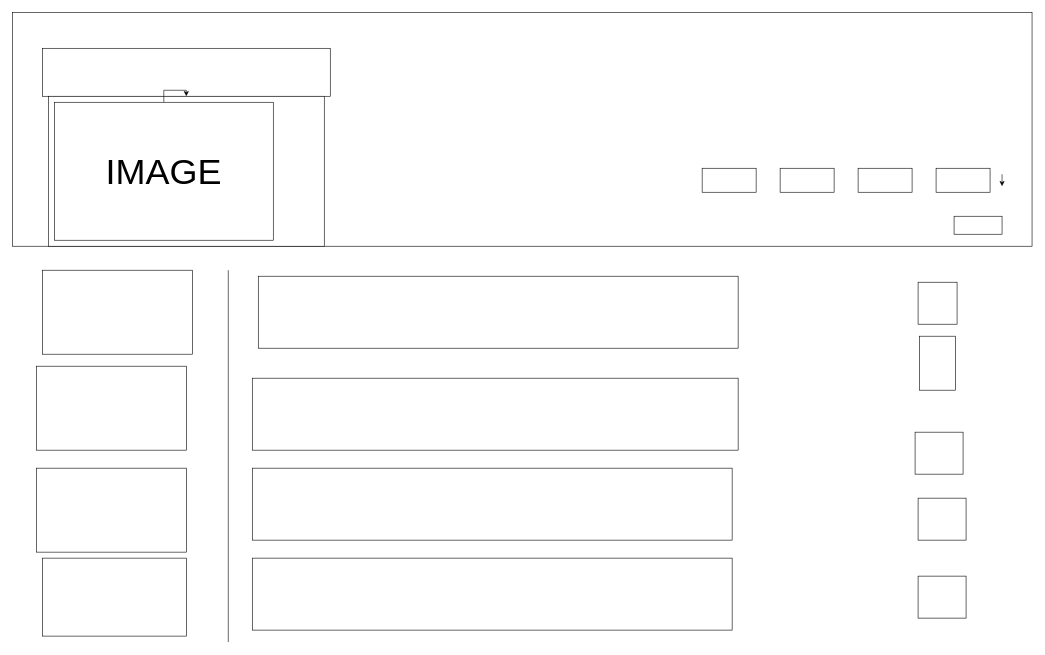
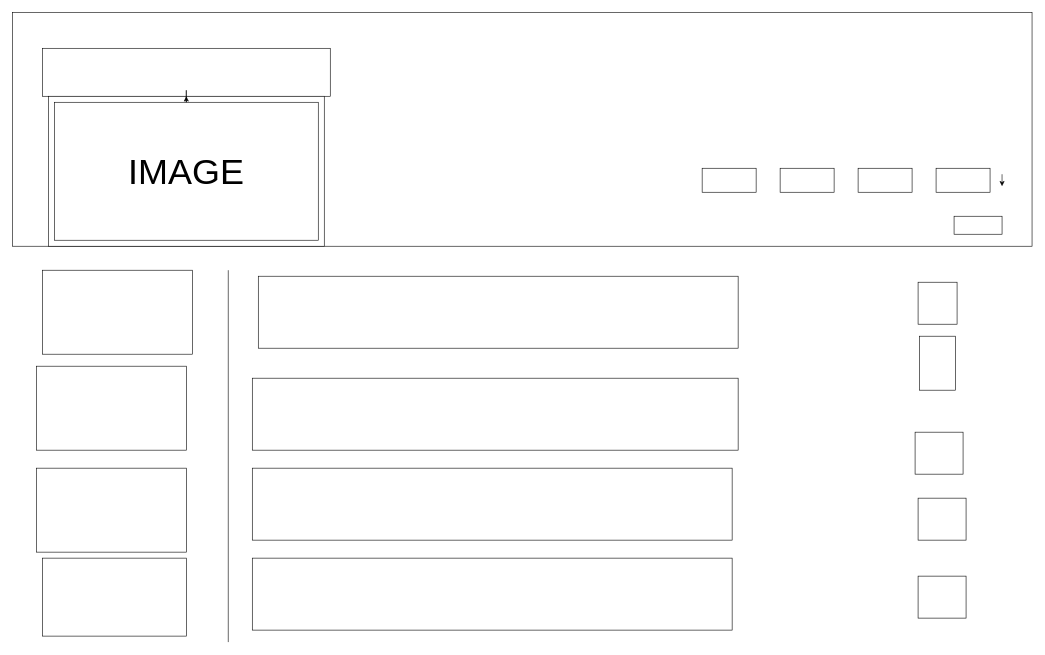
node "IMAGE": size 219x138 -> 264x138
